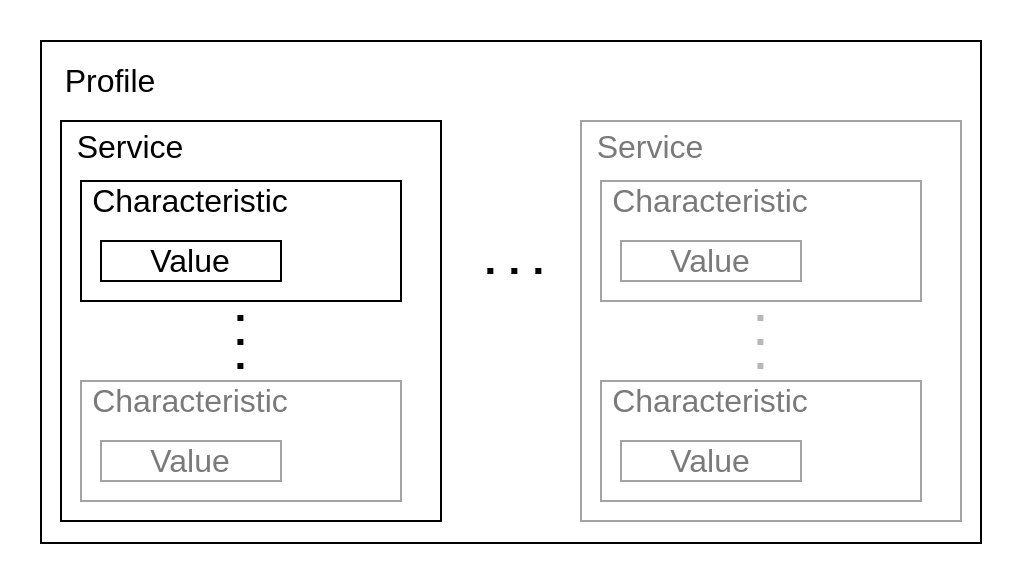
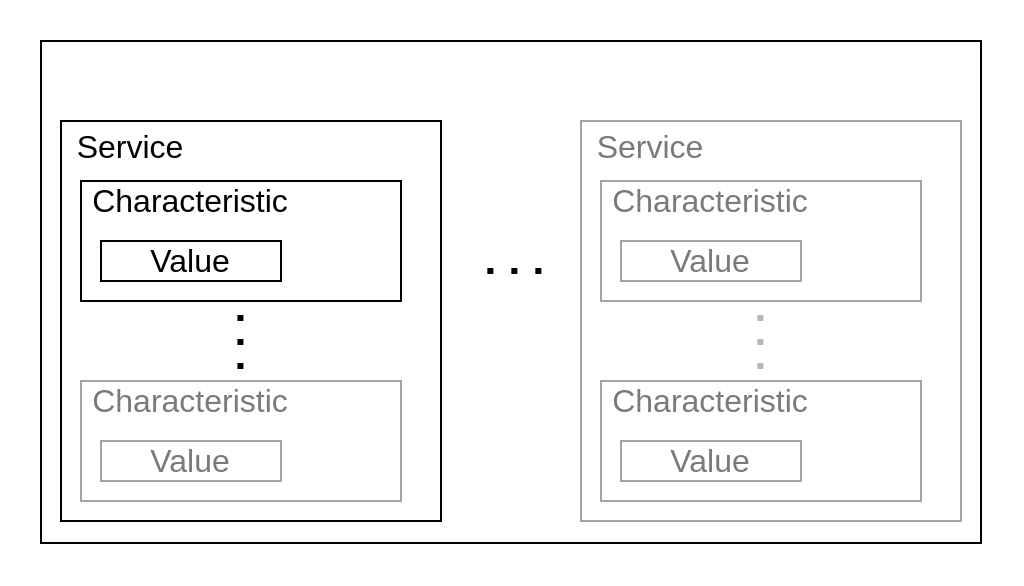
node "Profile": removed
